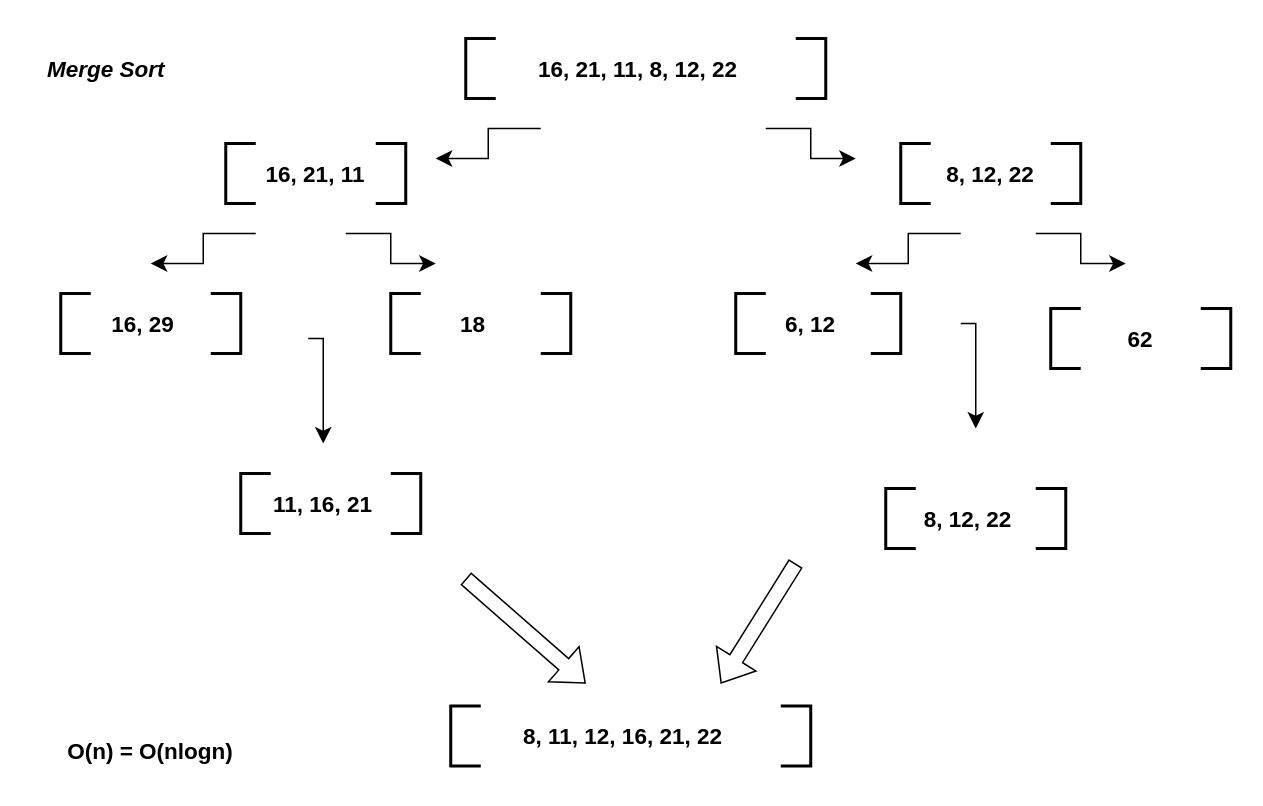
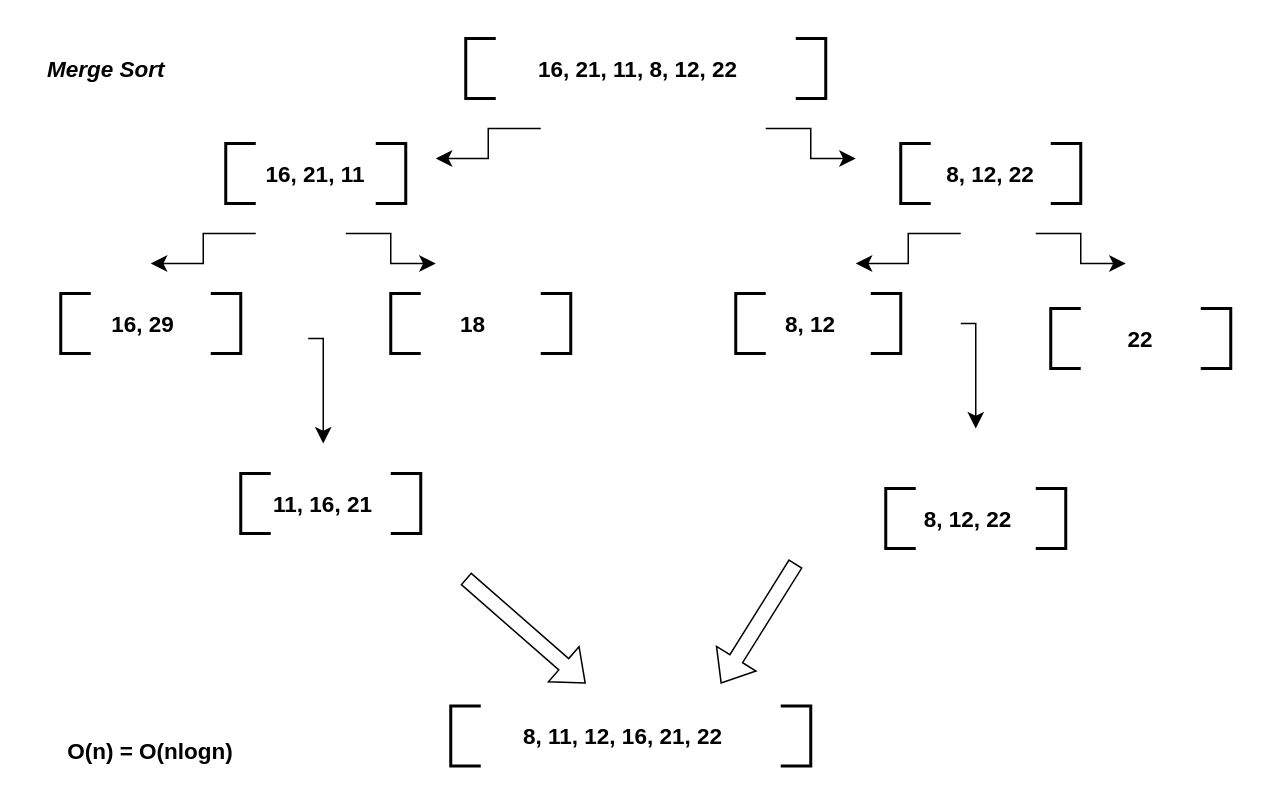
node "6, 12": label "6, 12" -> "8, 12"
node "62": label "62" -> "22"
